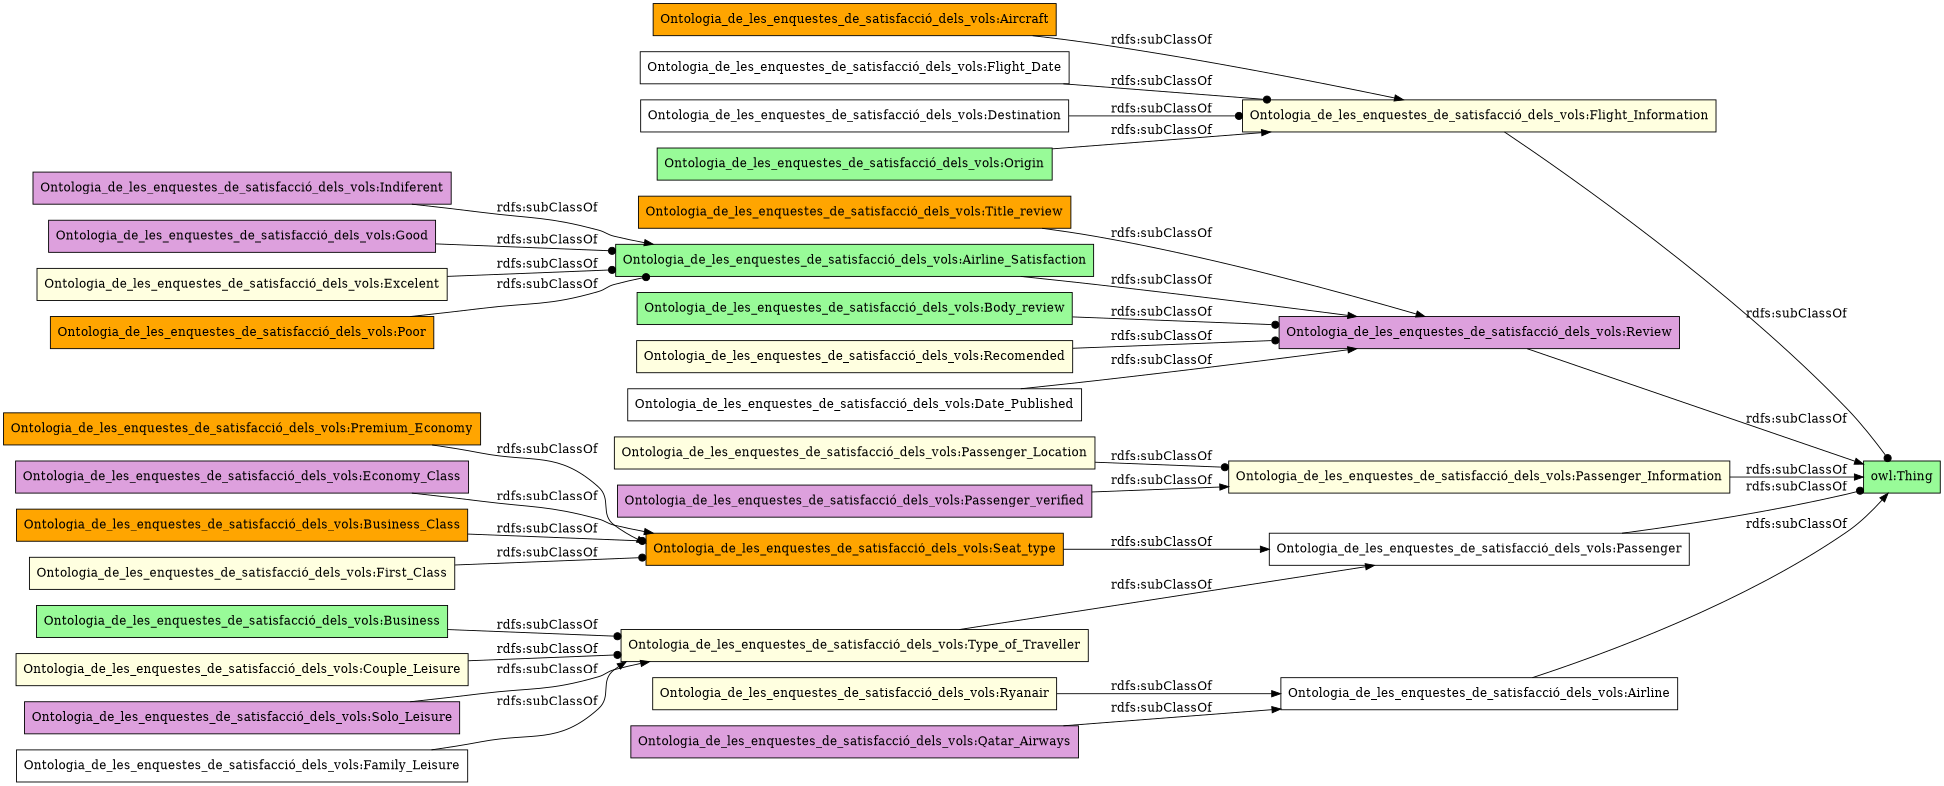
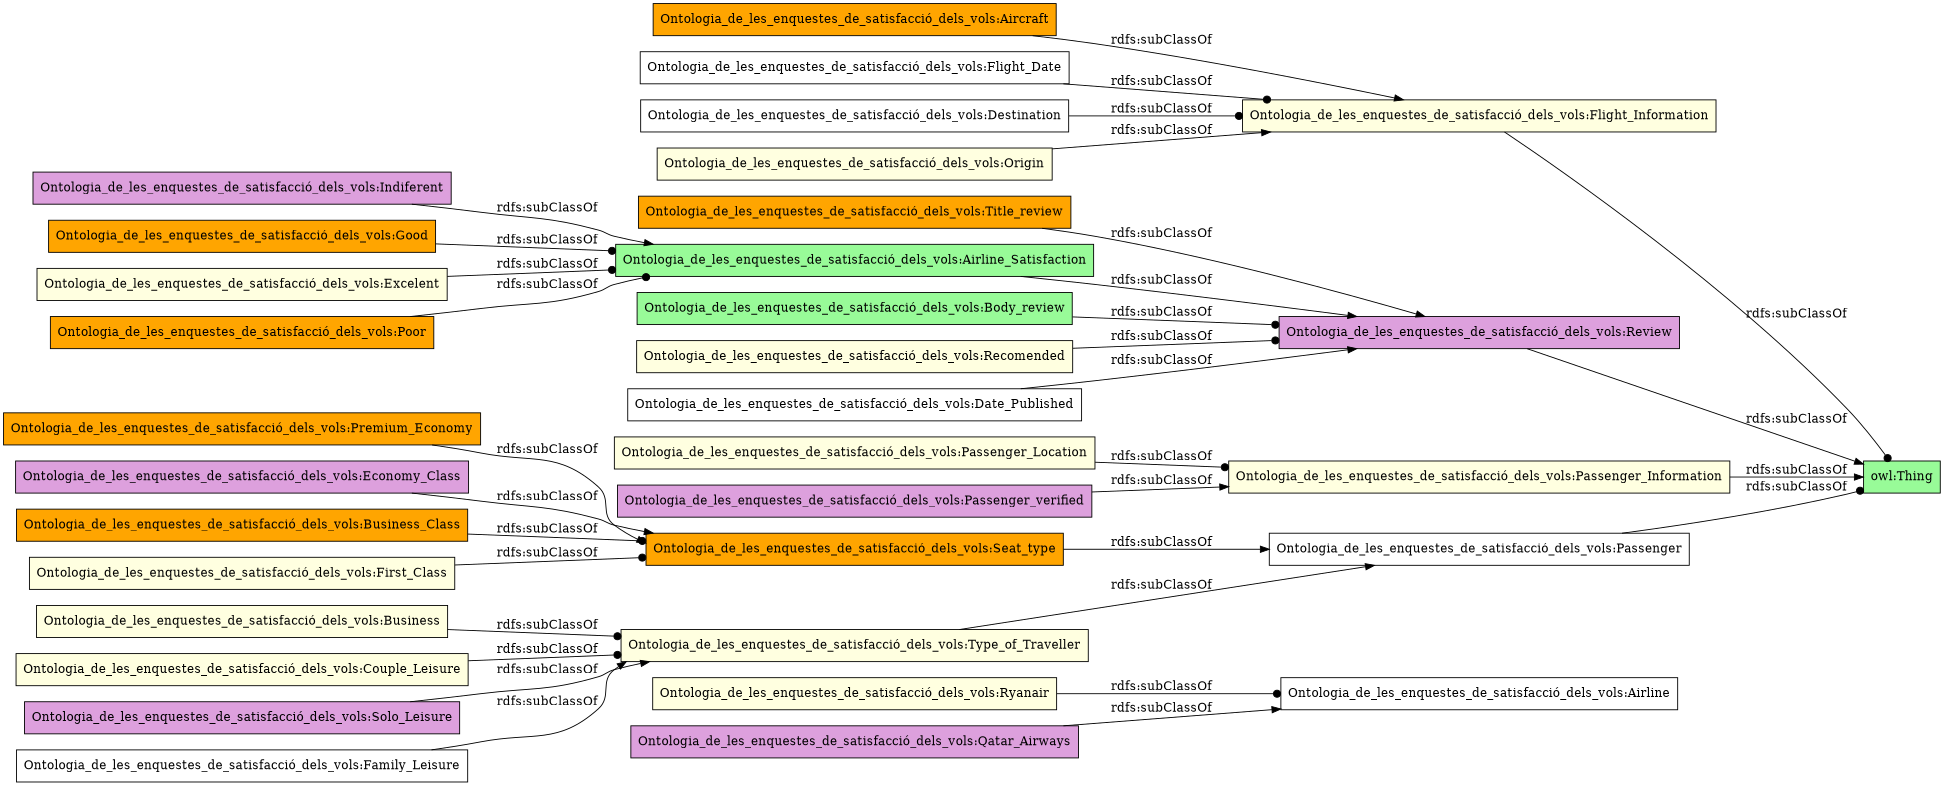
node "Ontologia_de_les_enquestes_de_satisfacció_dels_vols:Origin": fillcolor palegreen -> lightyellow
node "Ontologia_de_les_enquestes_de_satisfacció_dels_vols:Good": fillcolor plum -> orange
edge "Ontologia_de_les_enquestes_de_satisfacció_dels_vols:Airline" -> "owl:Thing": removed, label "rdfs:subClassOf"
node "Ontologia_de_les_enquestes_de_satisfacció_dels_vols:Business": fillcolor palegreen -> lightyellow
edge "Ontologia_de_les_enquestes_de_satisfacció_dels_vols:Ryanair" -> "Ontologia_de_les_enquestes_de_satisfacció_dels_vols:Airline": arrowhead normal -> dot
